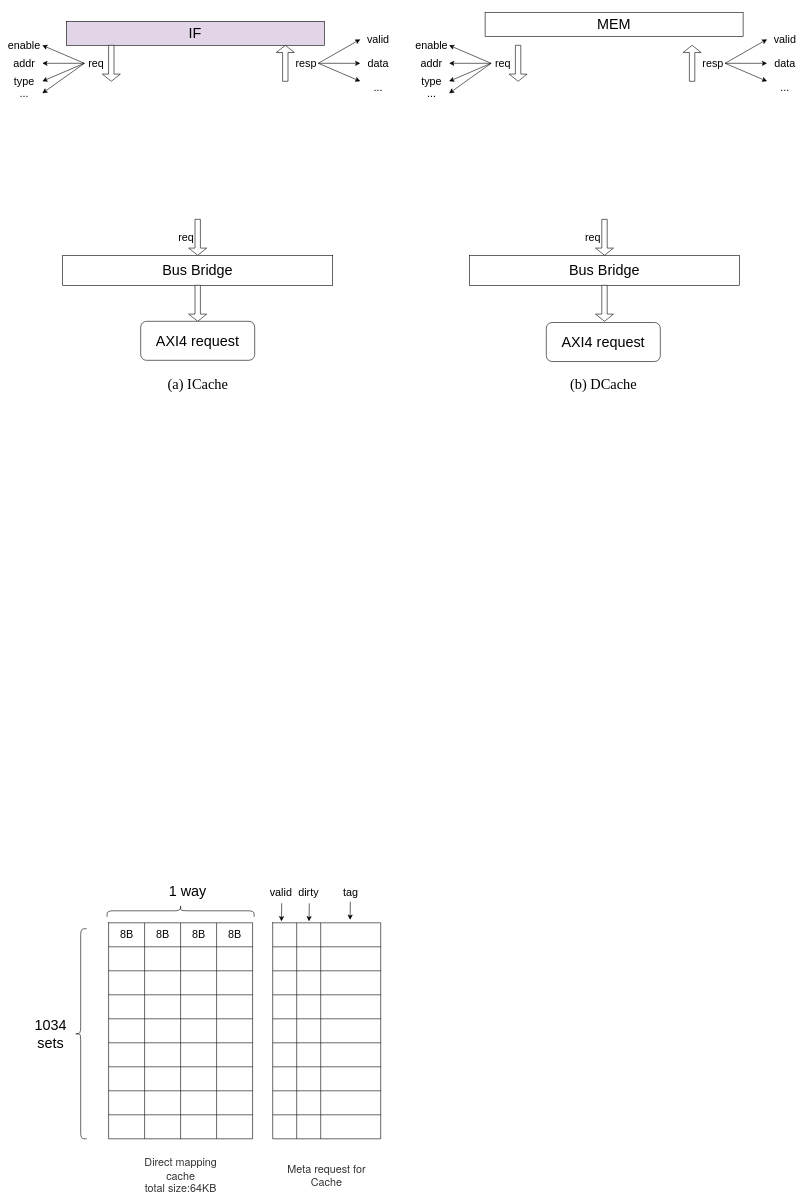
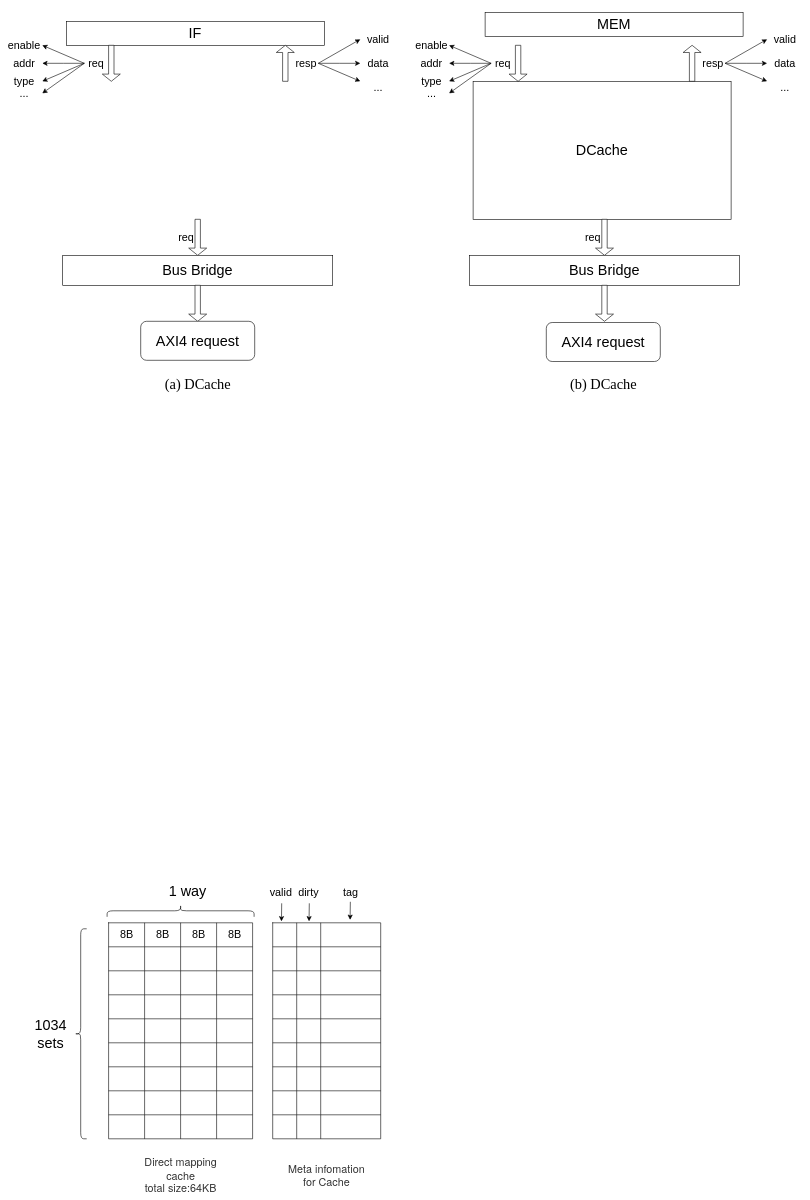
node "IF": fillcolor #e1d5e7 -> #ffffff
node "DCache": added
node "(a) ICache": label "(a) ICache" -> "(a) DCache"
node "Meta request for Cache": label "Meta request for Cache" -> "Meta infomation for Cache"
